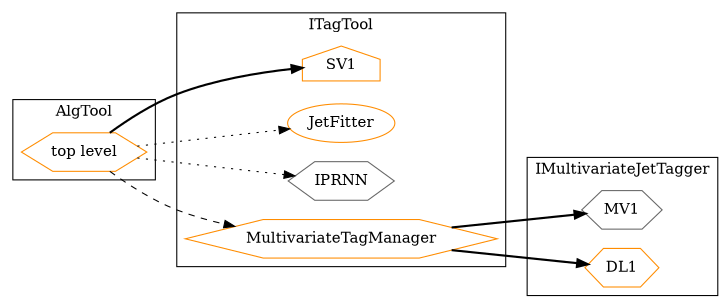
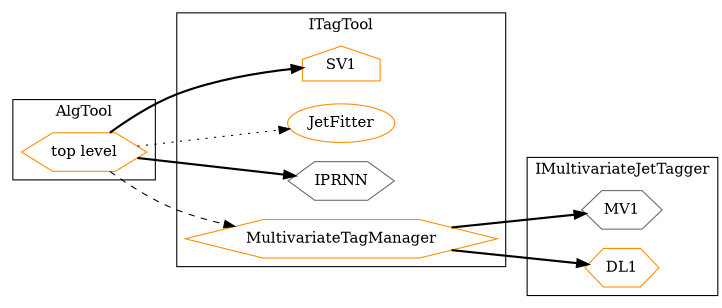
edge "top level" -> "IPRNN": style dotted -> bold
